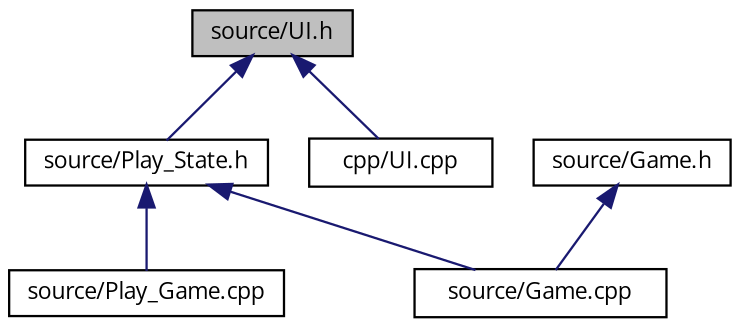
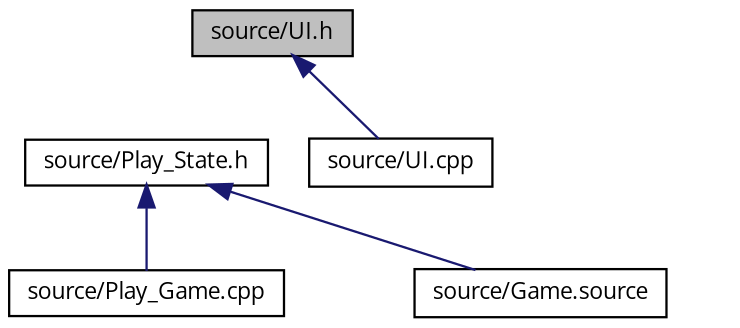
edge "source/Play_State.h" -> "source/UI.h": removed
node "cpp/UI.cpp": label "cpp/UI.cpp" -> "source/UI.cpp"
node "source/Game.h": removed
node "source/Game.cpp": label "source/Game.cpp" -> "source/Game.source"
